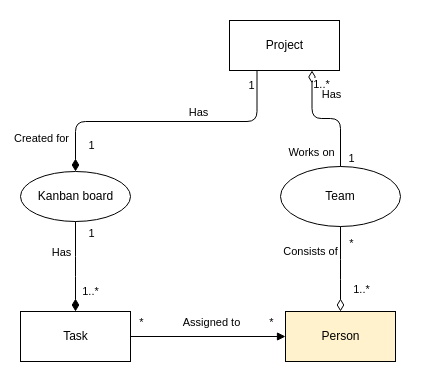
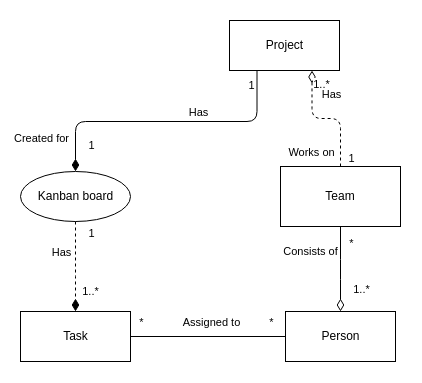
edge "Team" -> "Project": style solid -> dashed
node "Team": shape ellipse -> rectangle
edge "Kanban board" -> "Task": style solid -> dashed
edge "Task" -> "Person": arrowhead block -> none
node "Person": fillcolor #fff2cc -> #ffffff
